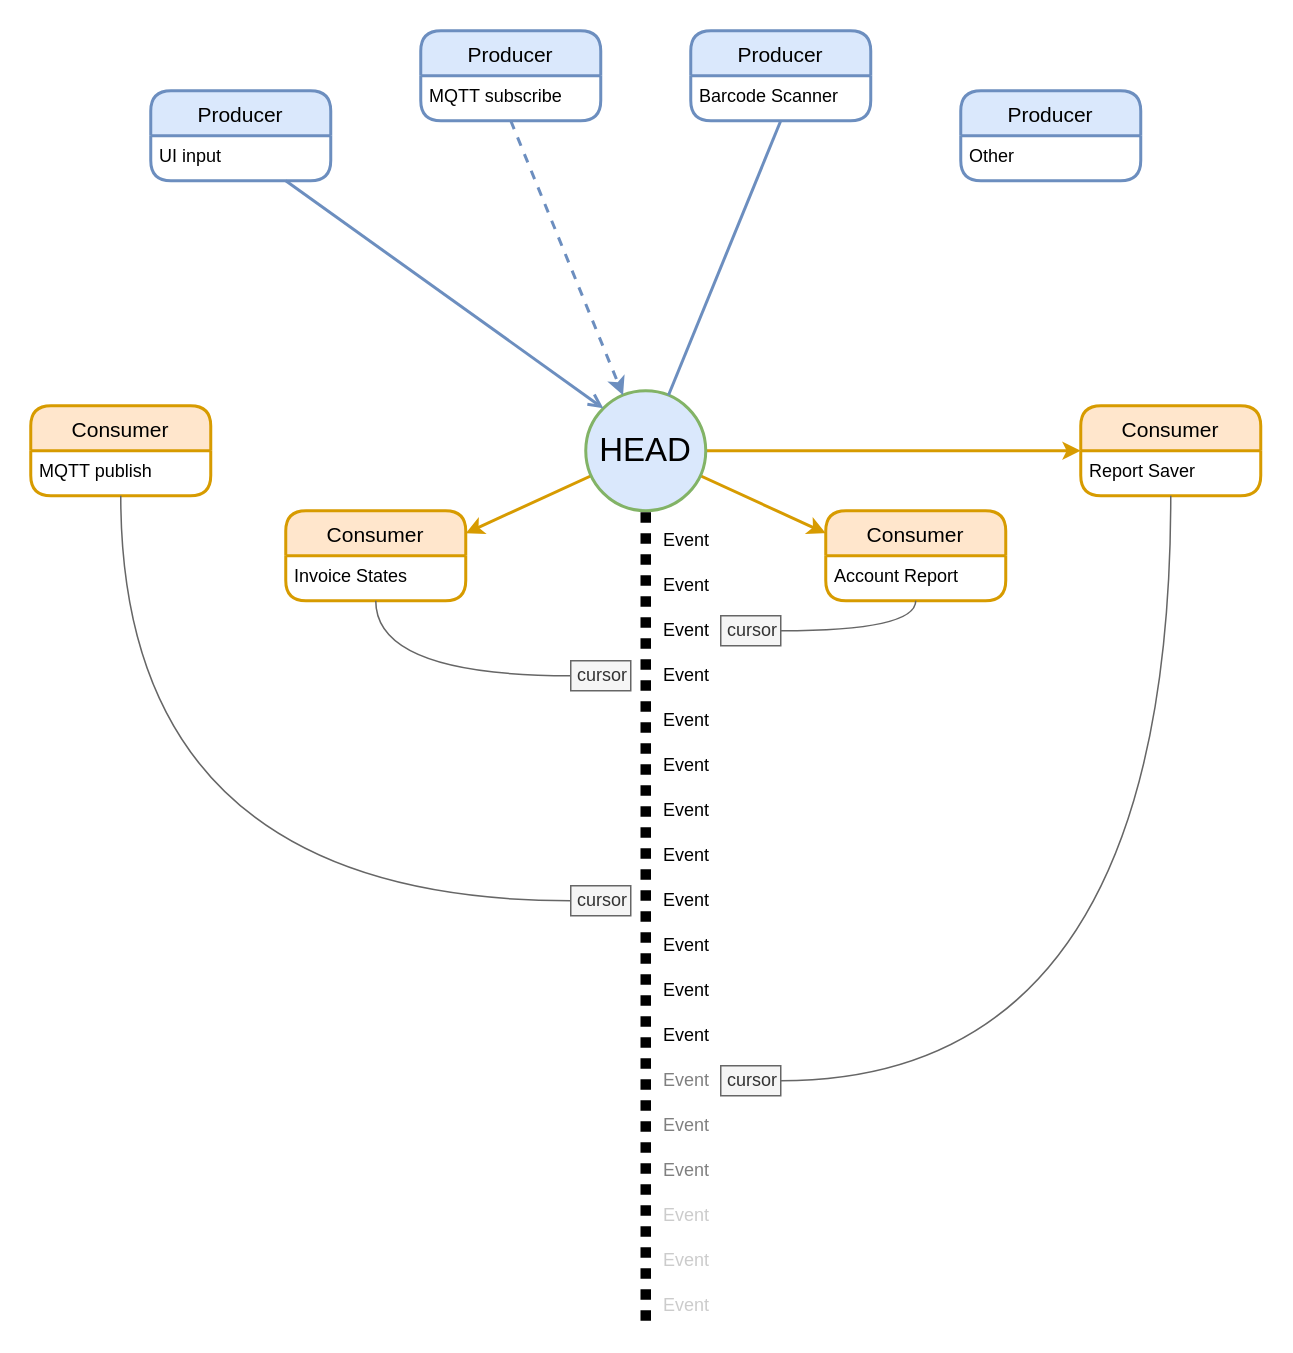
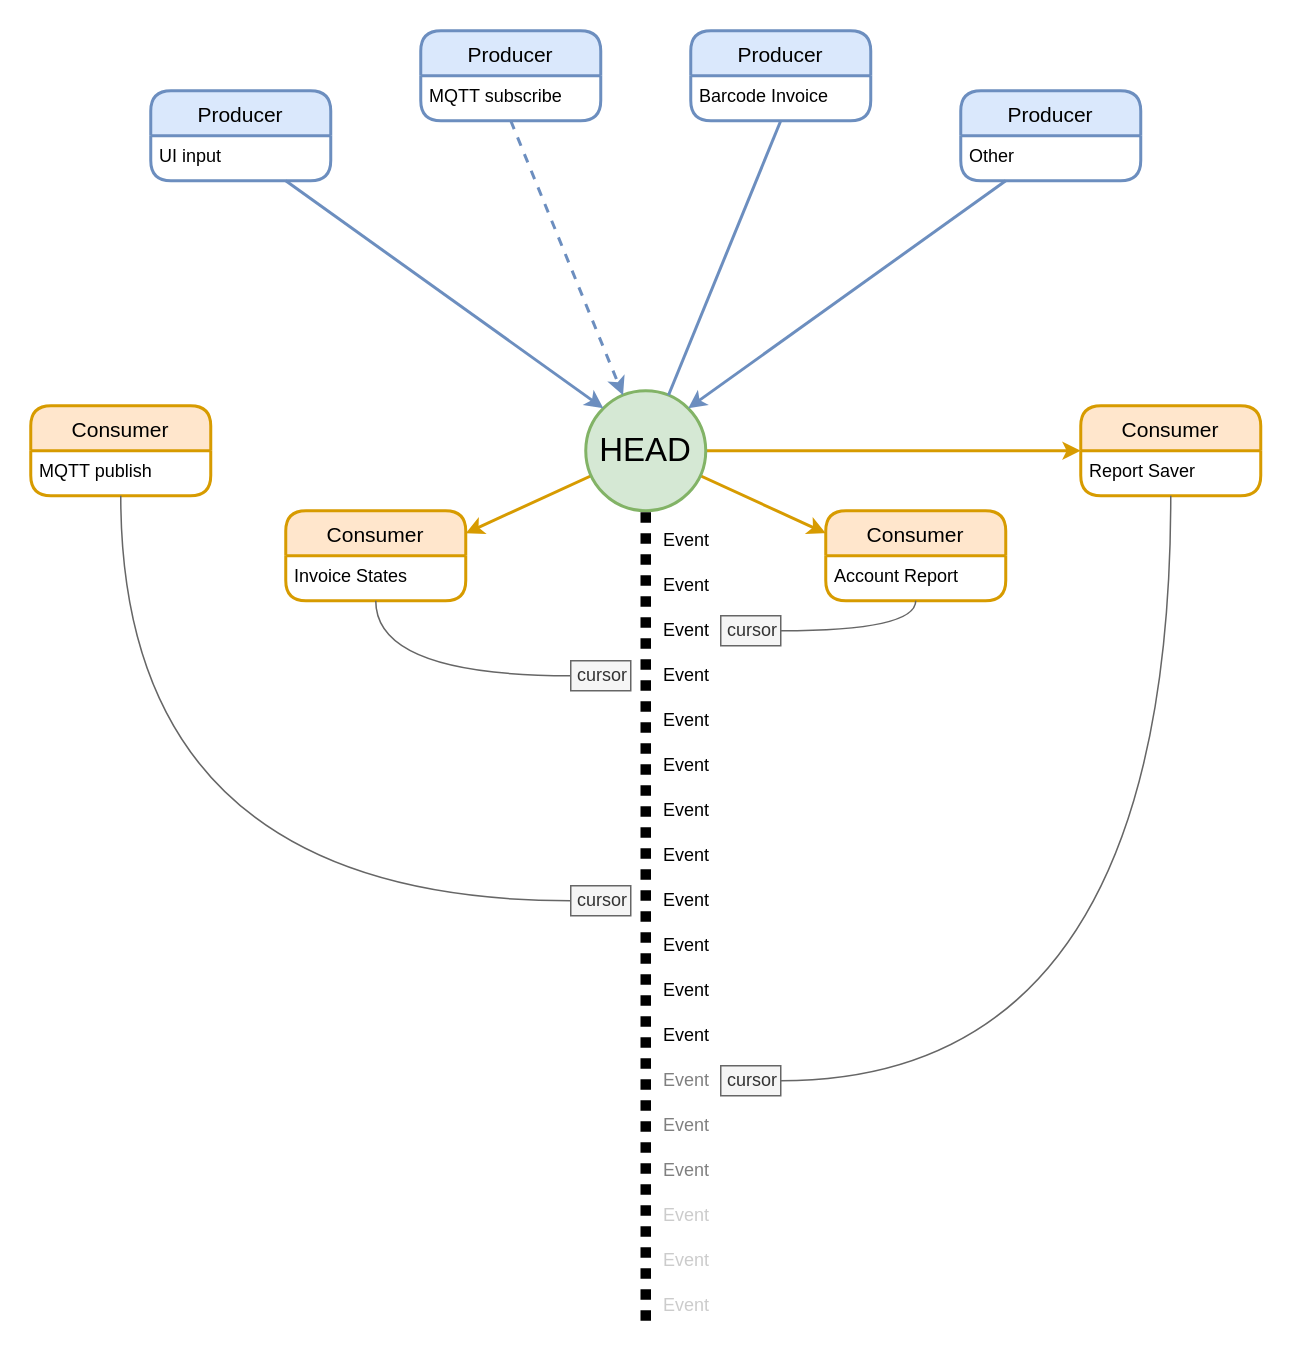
node "Barcode Scanner": label "Barcode Scanner" -> "Barcode Invoice"
edge "Other" -> "HEAD": added
edge "UI input" -> "HEAD": arrowhead open -> classic
node "HEAD": fillcolor #dae8fc -> #d5e8d4
